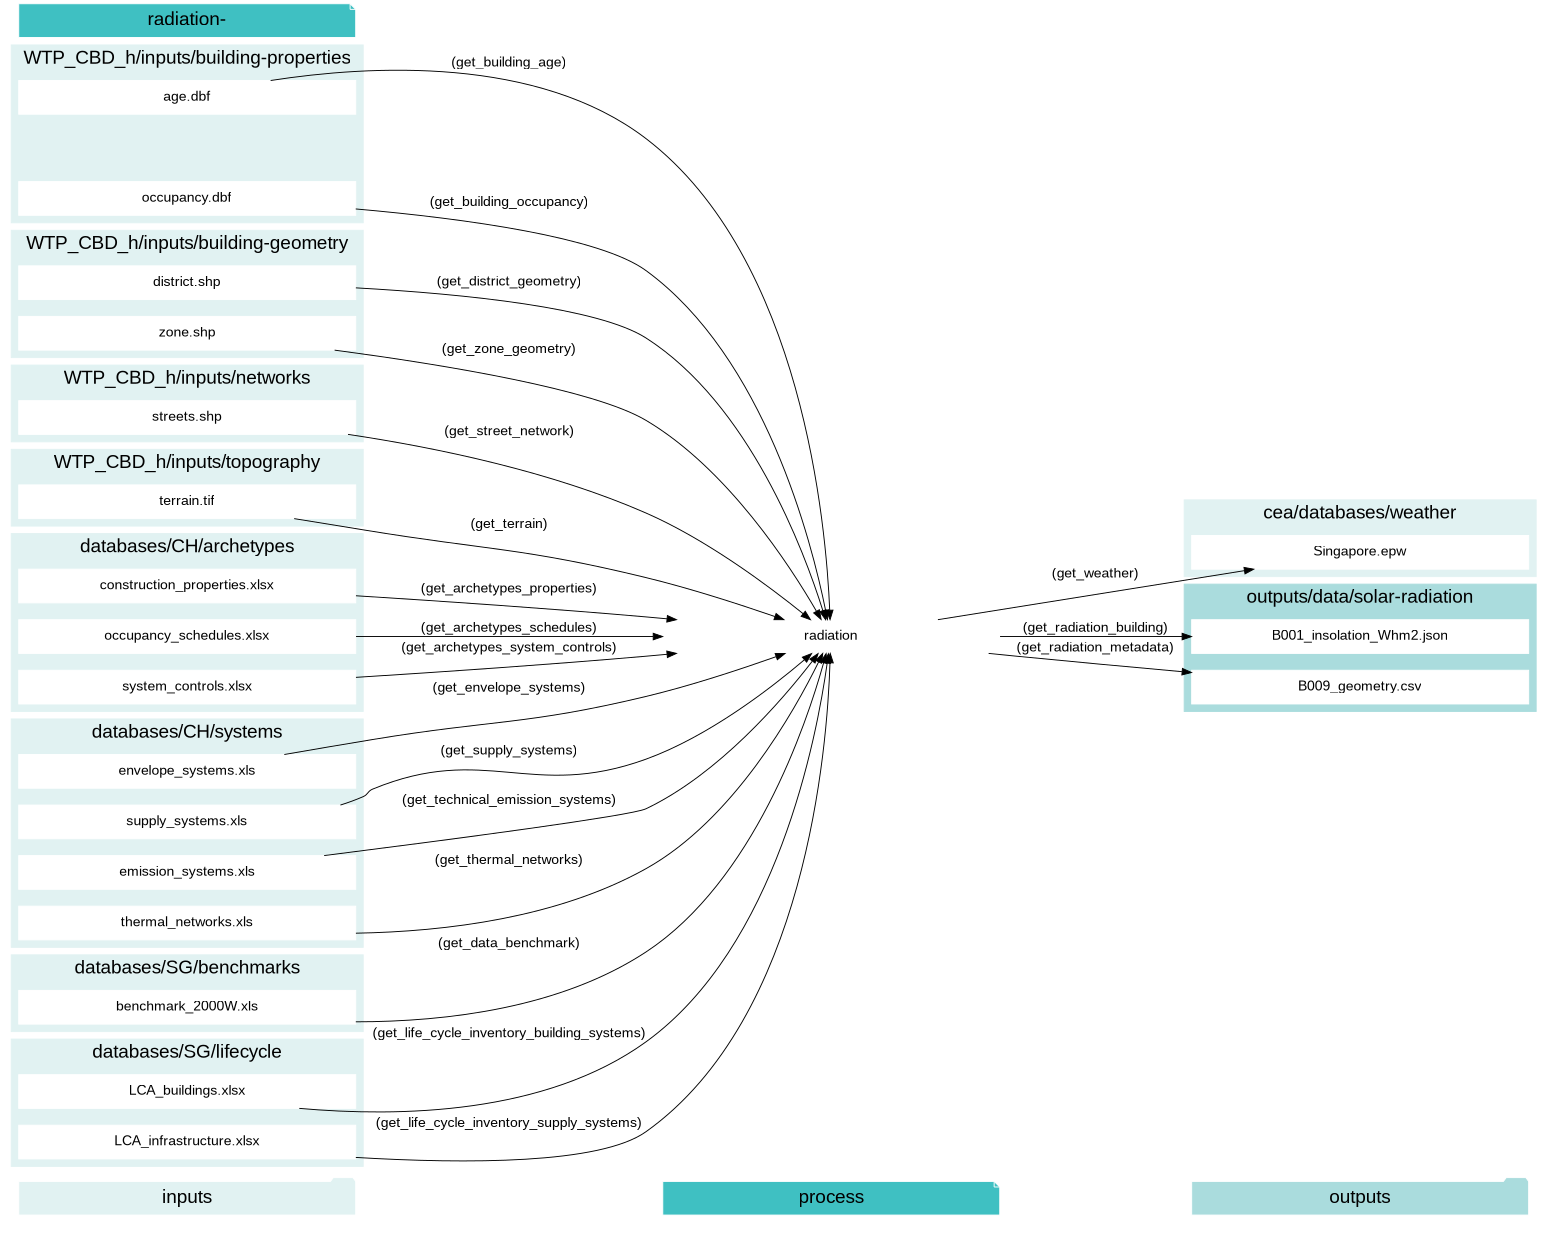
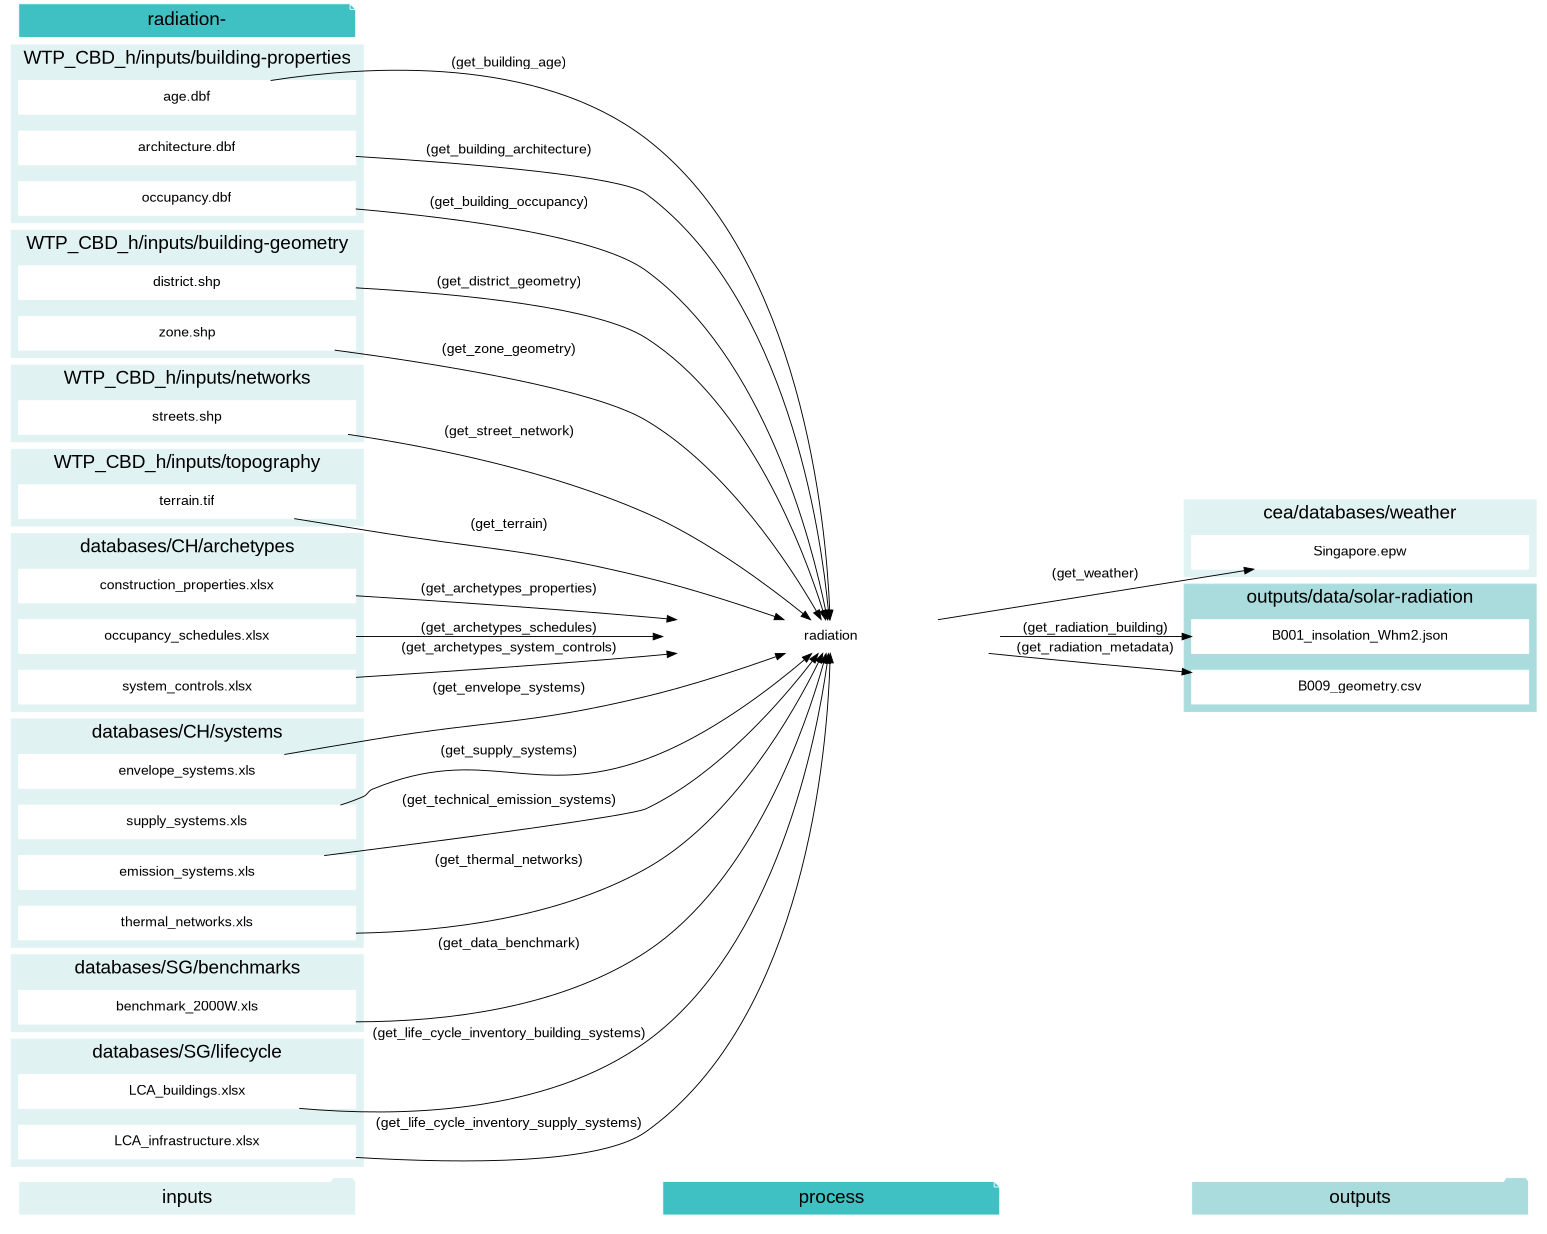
node "architecture.dbf": added
